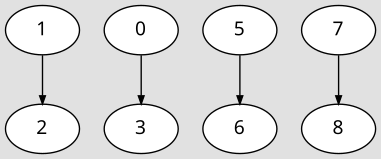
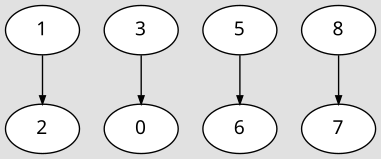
edge "0" -> "3": reversed
edge "7" -> "8": reversed
